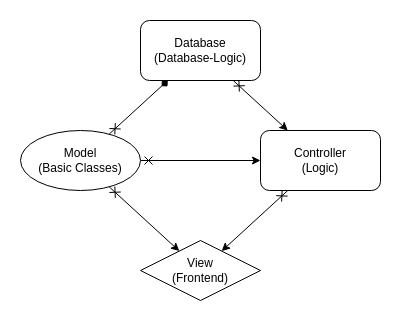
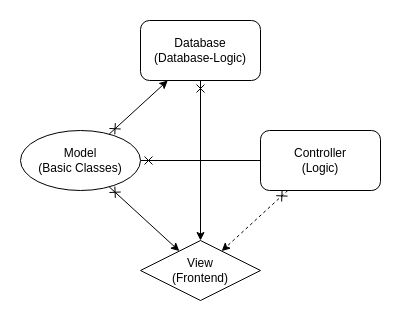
edge "Database (Database-Logic)" -- "Model (Basic Classes)": arrowhead diamond -> classic
edge "Database (Database-Logic)" -- "Controller (Logic)": now "Database (Database-Logic)" -- "View (Frontend)"
edge "Model (Basic Classes)" -- "Controller (Logic)": arrowhead classic -> none
edge "Controller (Logic)" -- "View (Frontend)": style solid -> dashed
